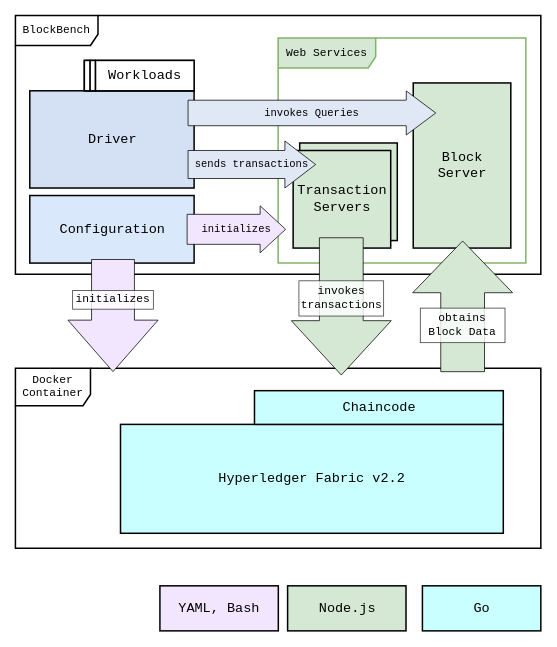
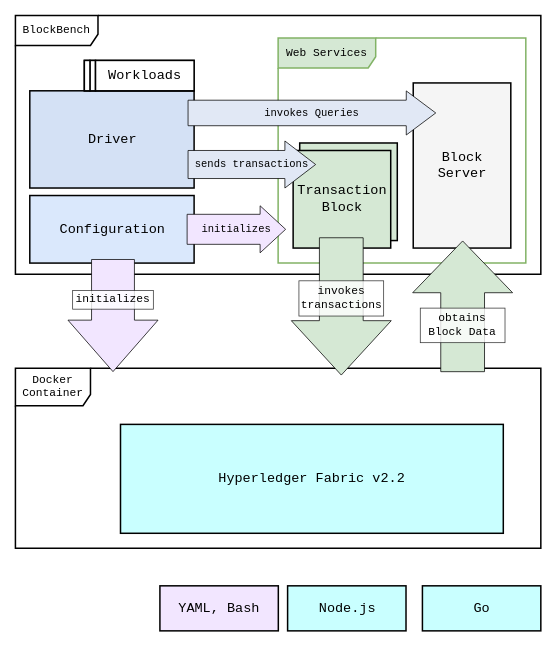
node "Block Server": fillcolor #d5e8d4 -> #f5f5f5
node "Transaction Servers": label "Transaction Servers" -> "Transaction Block"
node "Chaincode": removed
node "Node.js": fillcolor #d5e8d4 -> #c9ffff
